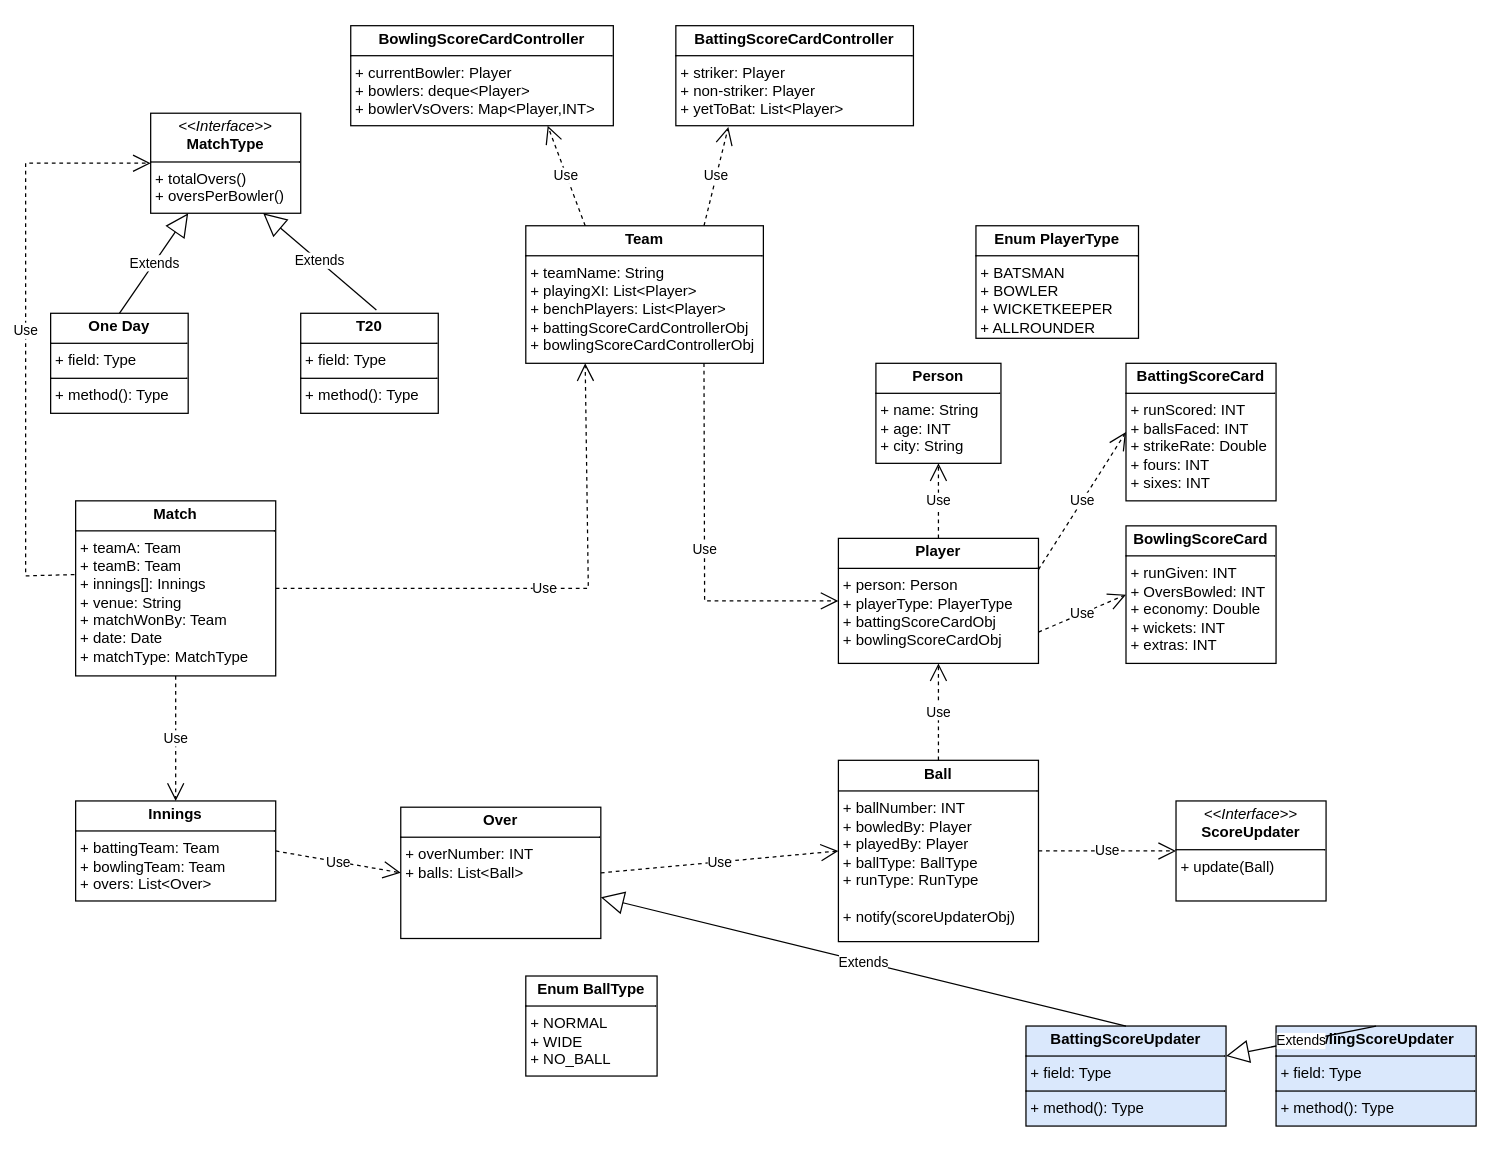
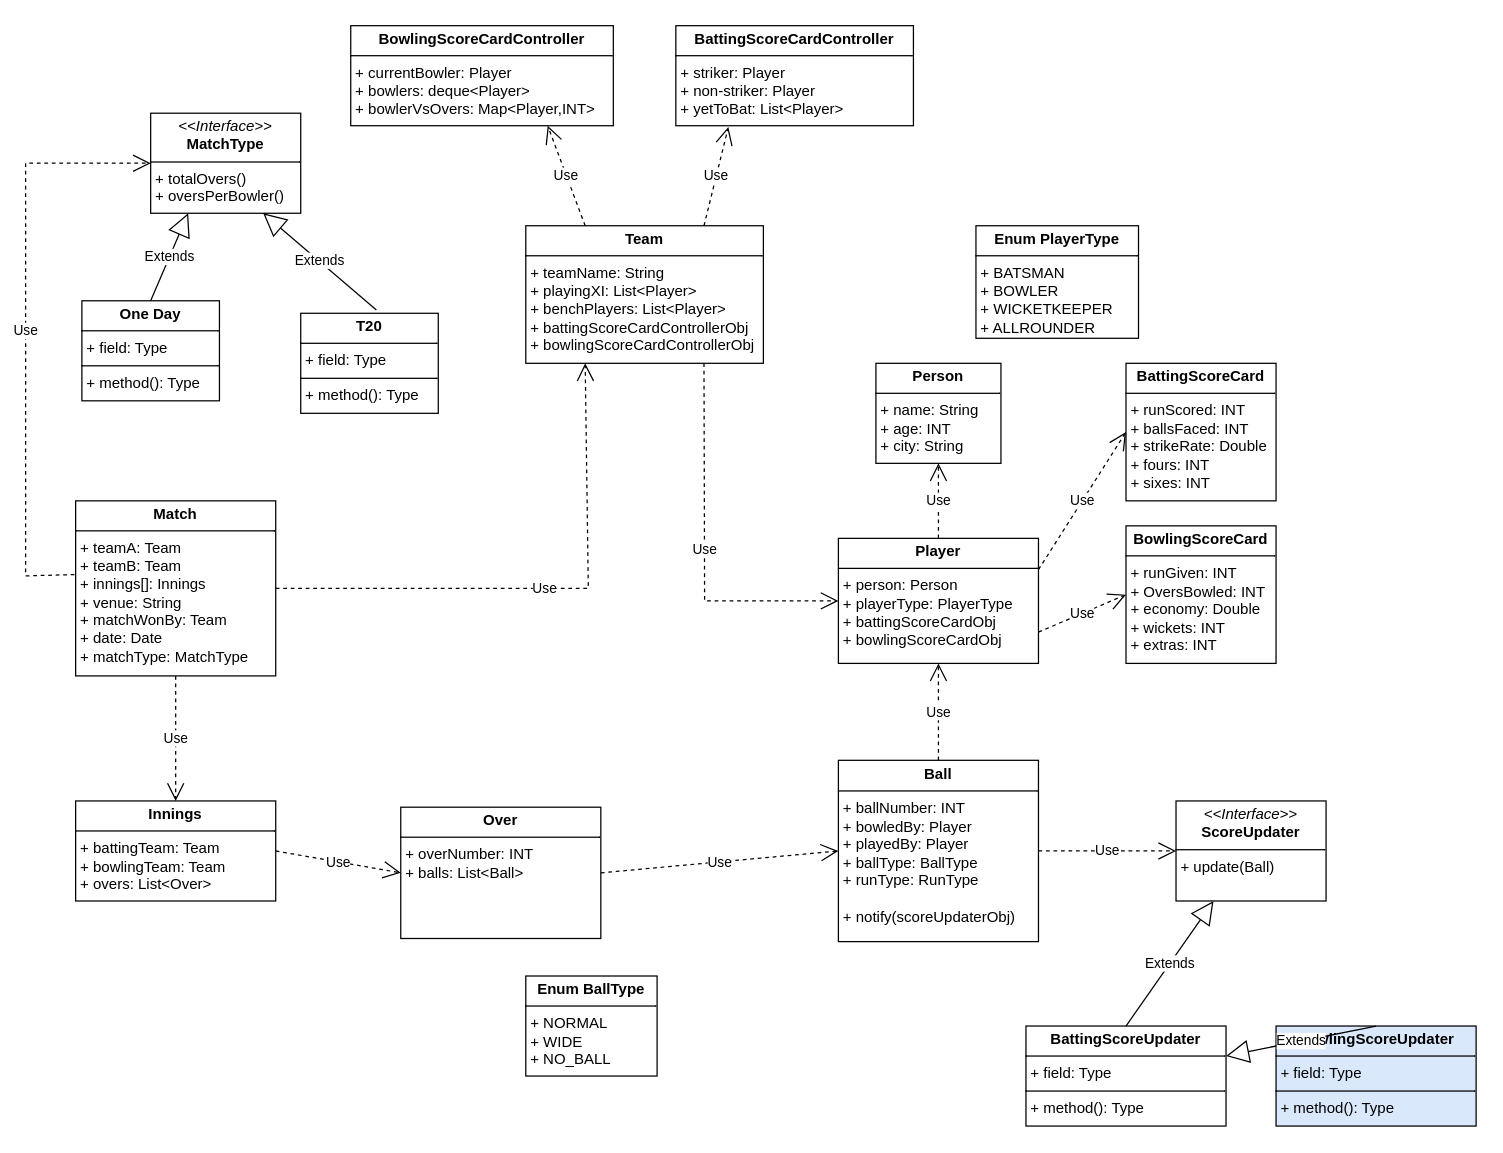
node "One Day + field: Type + method(): Type": moved (119, 363) -> (151, 351)
edge "BattingScoreUpdater + field: Type + method(): Type" -> "Over + overNumber: INT + balls: List<Ball>": now "BattingScoreUpdater + field: Type + method(): Type" -> "<<Interface>> ScoreUpdater + update(Ball)"
node "BattingScoreUpdater + field: Type + method(): Type": fillcolor #dae8fc -> #ffffff
